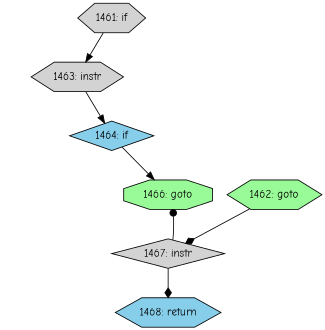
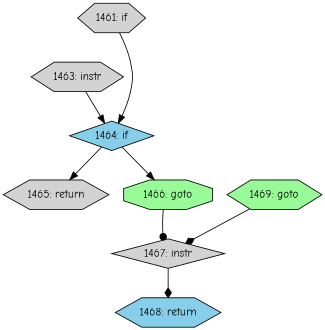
edge "1461: if" -> "1463: instr": now "1461: if" -> "1464: if"
node "1465: return": added
node "1462: goto": label "1462: goto" -> "1469: goto"
edge "1467: instr" -> "1466: goto": reversed
